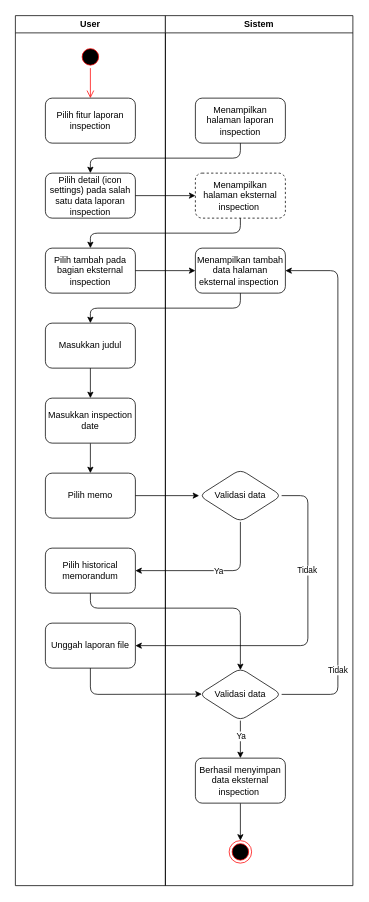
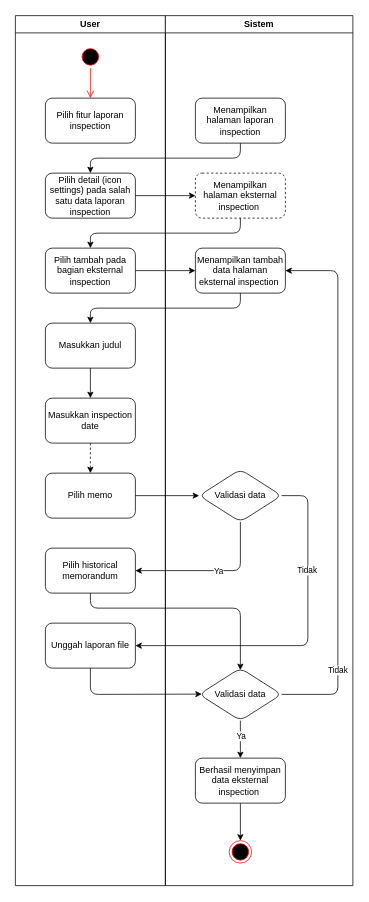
edge "Masukkan inspection date" -> "Pilih memo": style solid -> dashed
